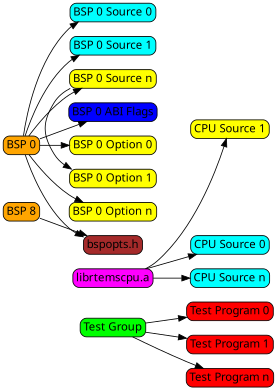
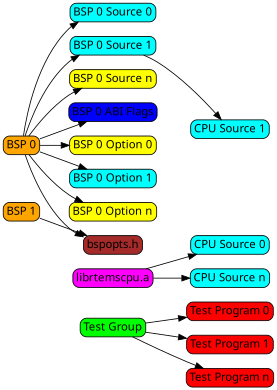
edge "BSP 0 Source n" -> "BSP 0 Option 1": now "BSP 0" -> "BSP 0 Option 1"
node "CPU Source 1": fillcolor yellow -> cyan
node "BSP 0 Option 1": fillcolor yellow -> cyan
node "BSP 8": label "BSP 8" -> "BSP 1"
edge "librtemscpu.a" -> "CPU Source 1": now "BSP 0 Source 1" -> "CPU Source 1"
